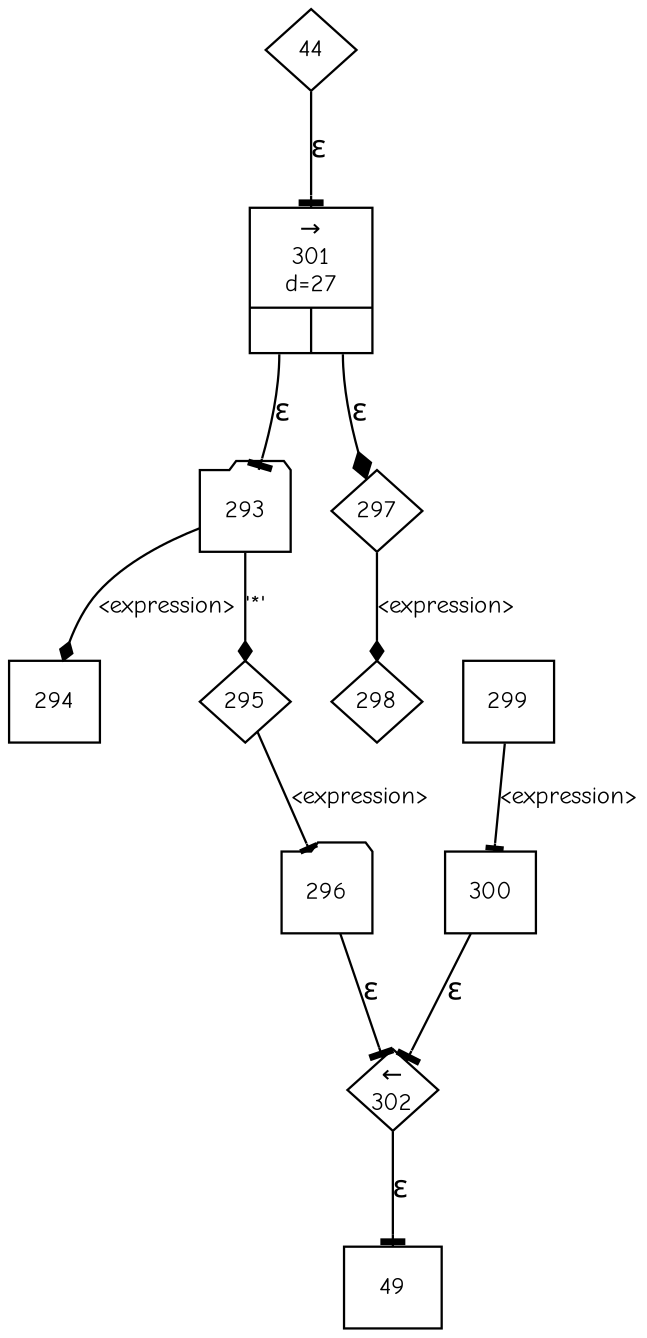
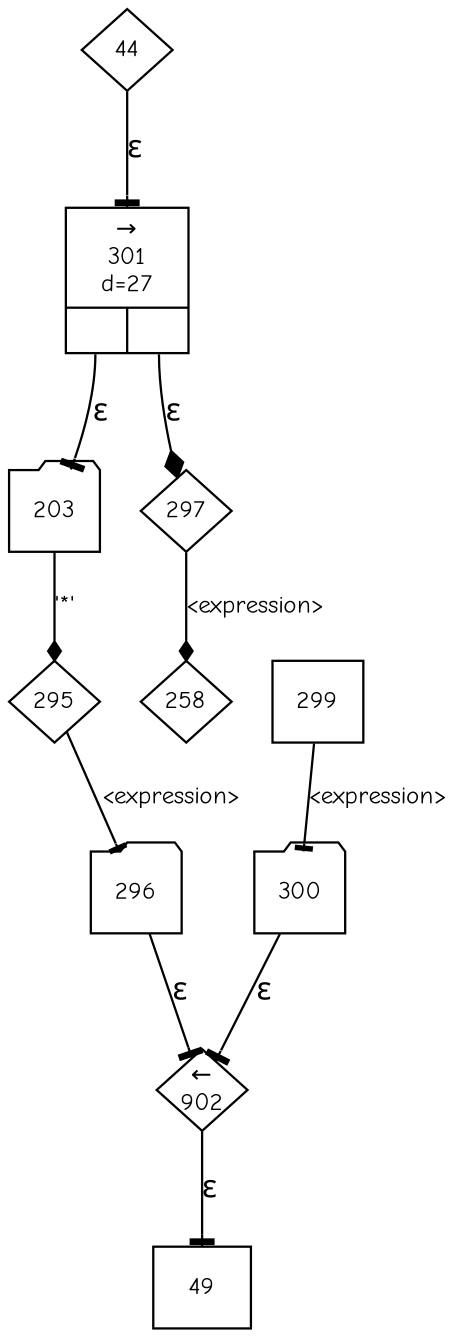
node "293": label "293" -> "203"
node "294": removed
node "298": label "298" -> "258"
node "300": shape box -> folder
node "← 302": label "← 302" -> "← 902"
